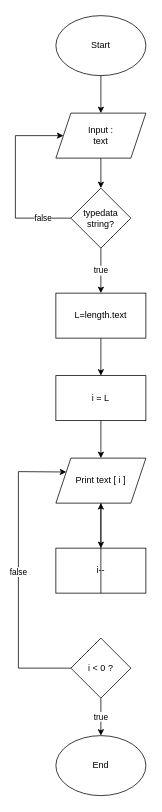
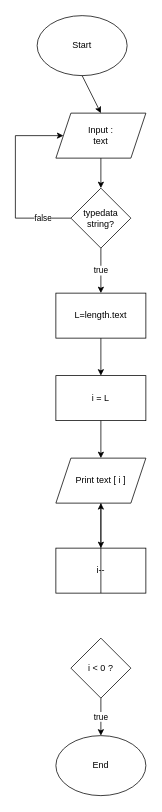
node "Start": moved (101, 45) -> (82, 45)
edge "i < 0 ?" -> "Print text [ i ]": removed, label "false"
